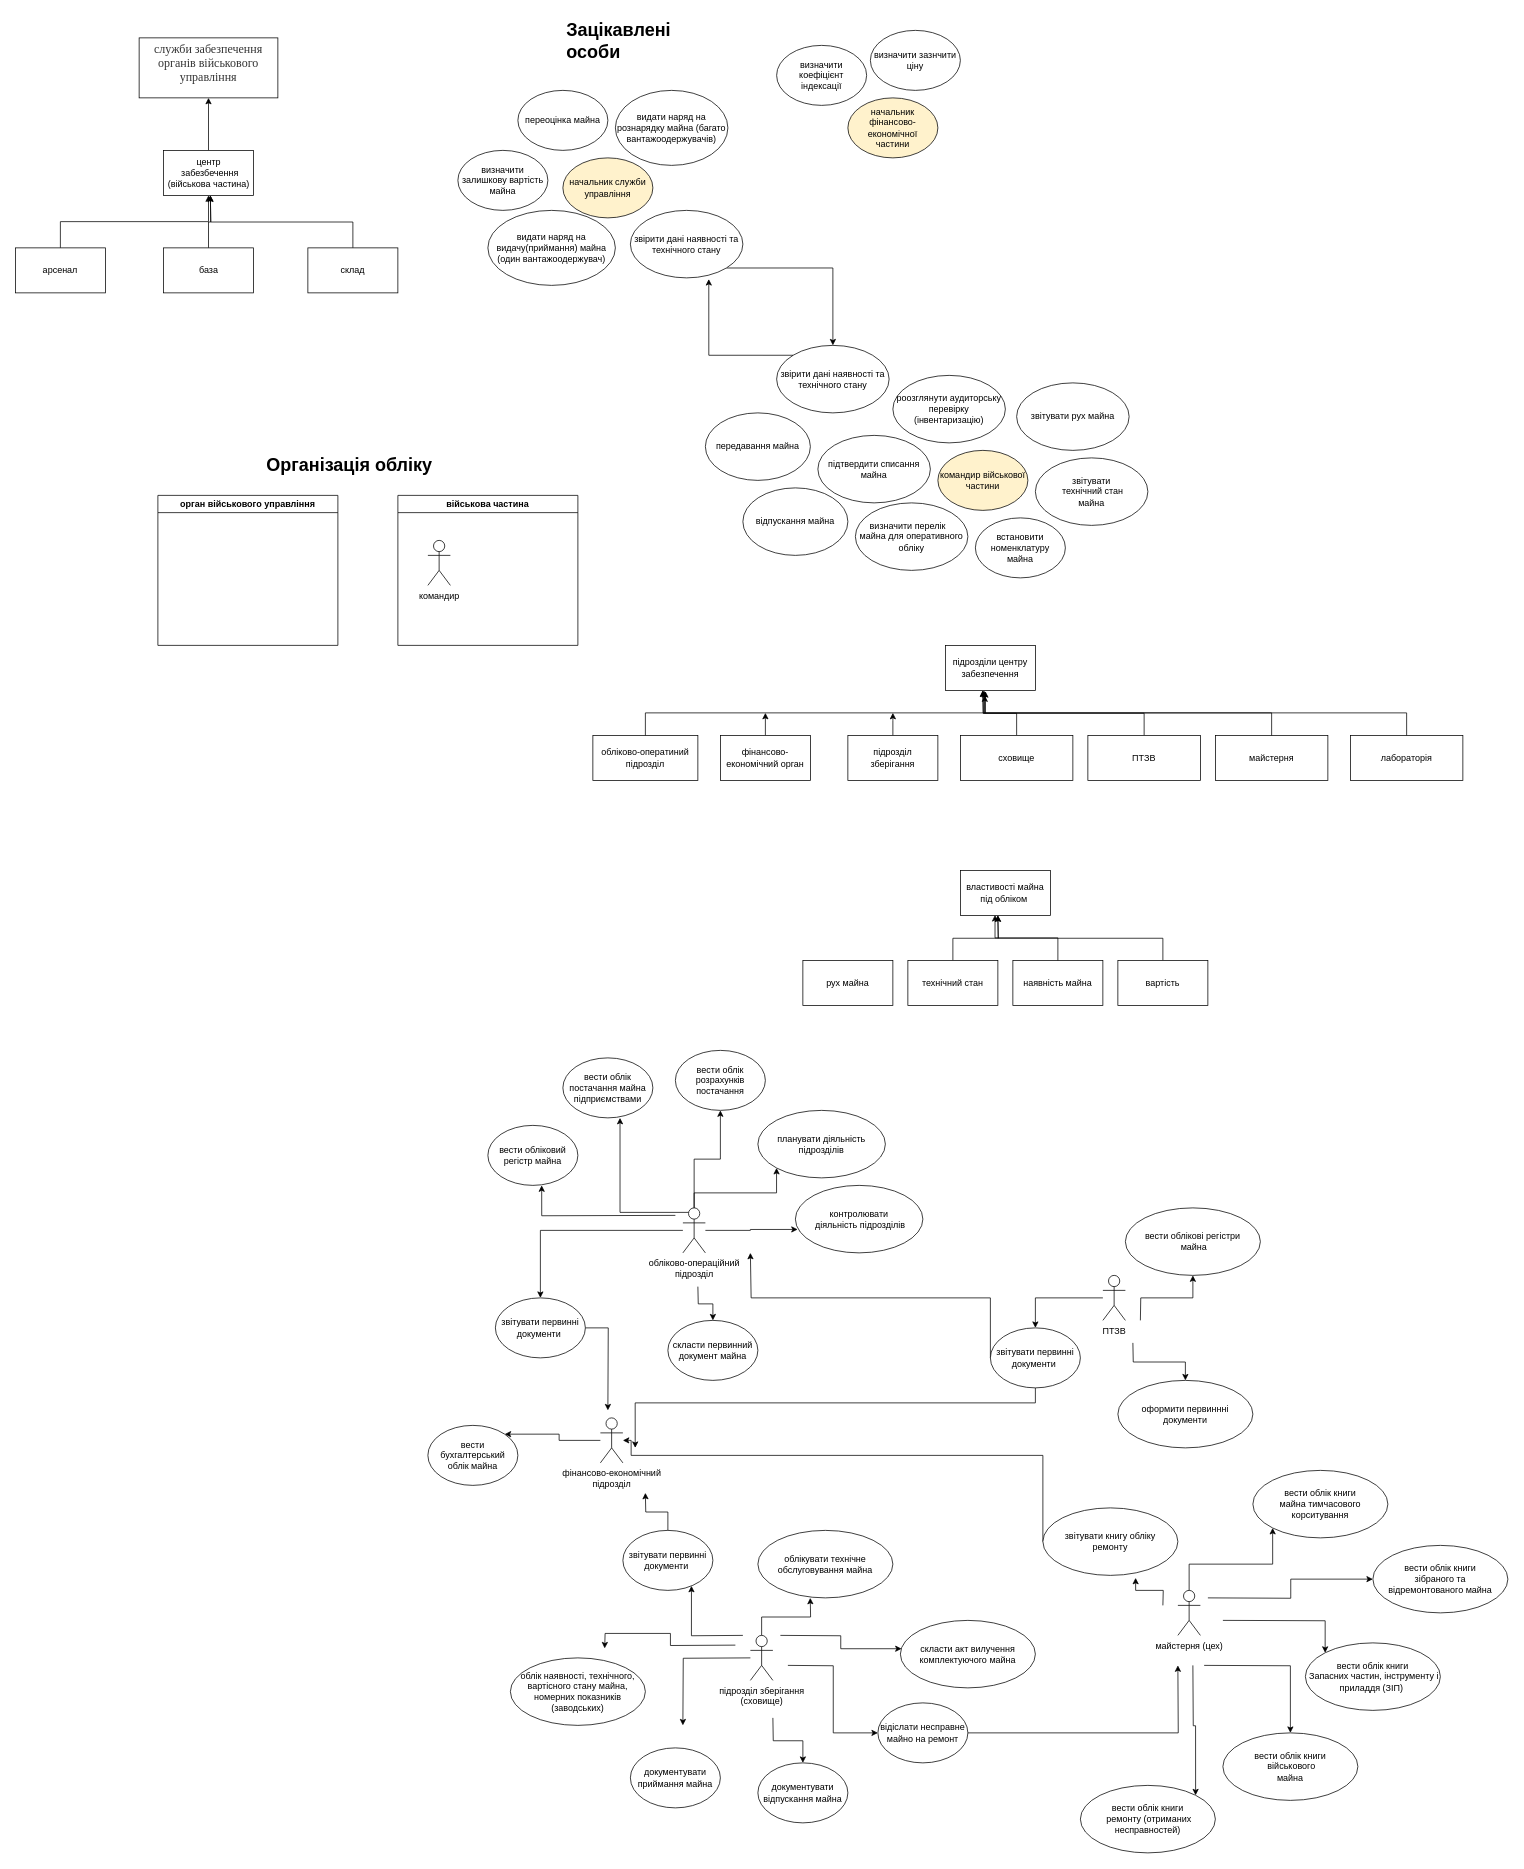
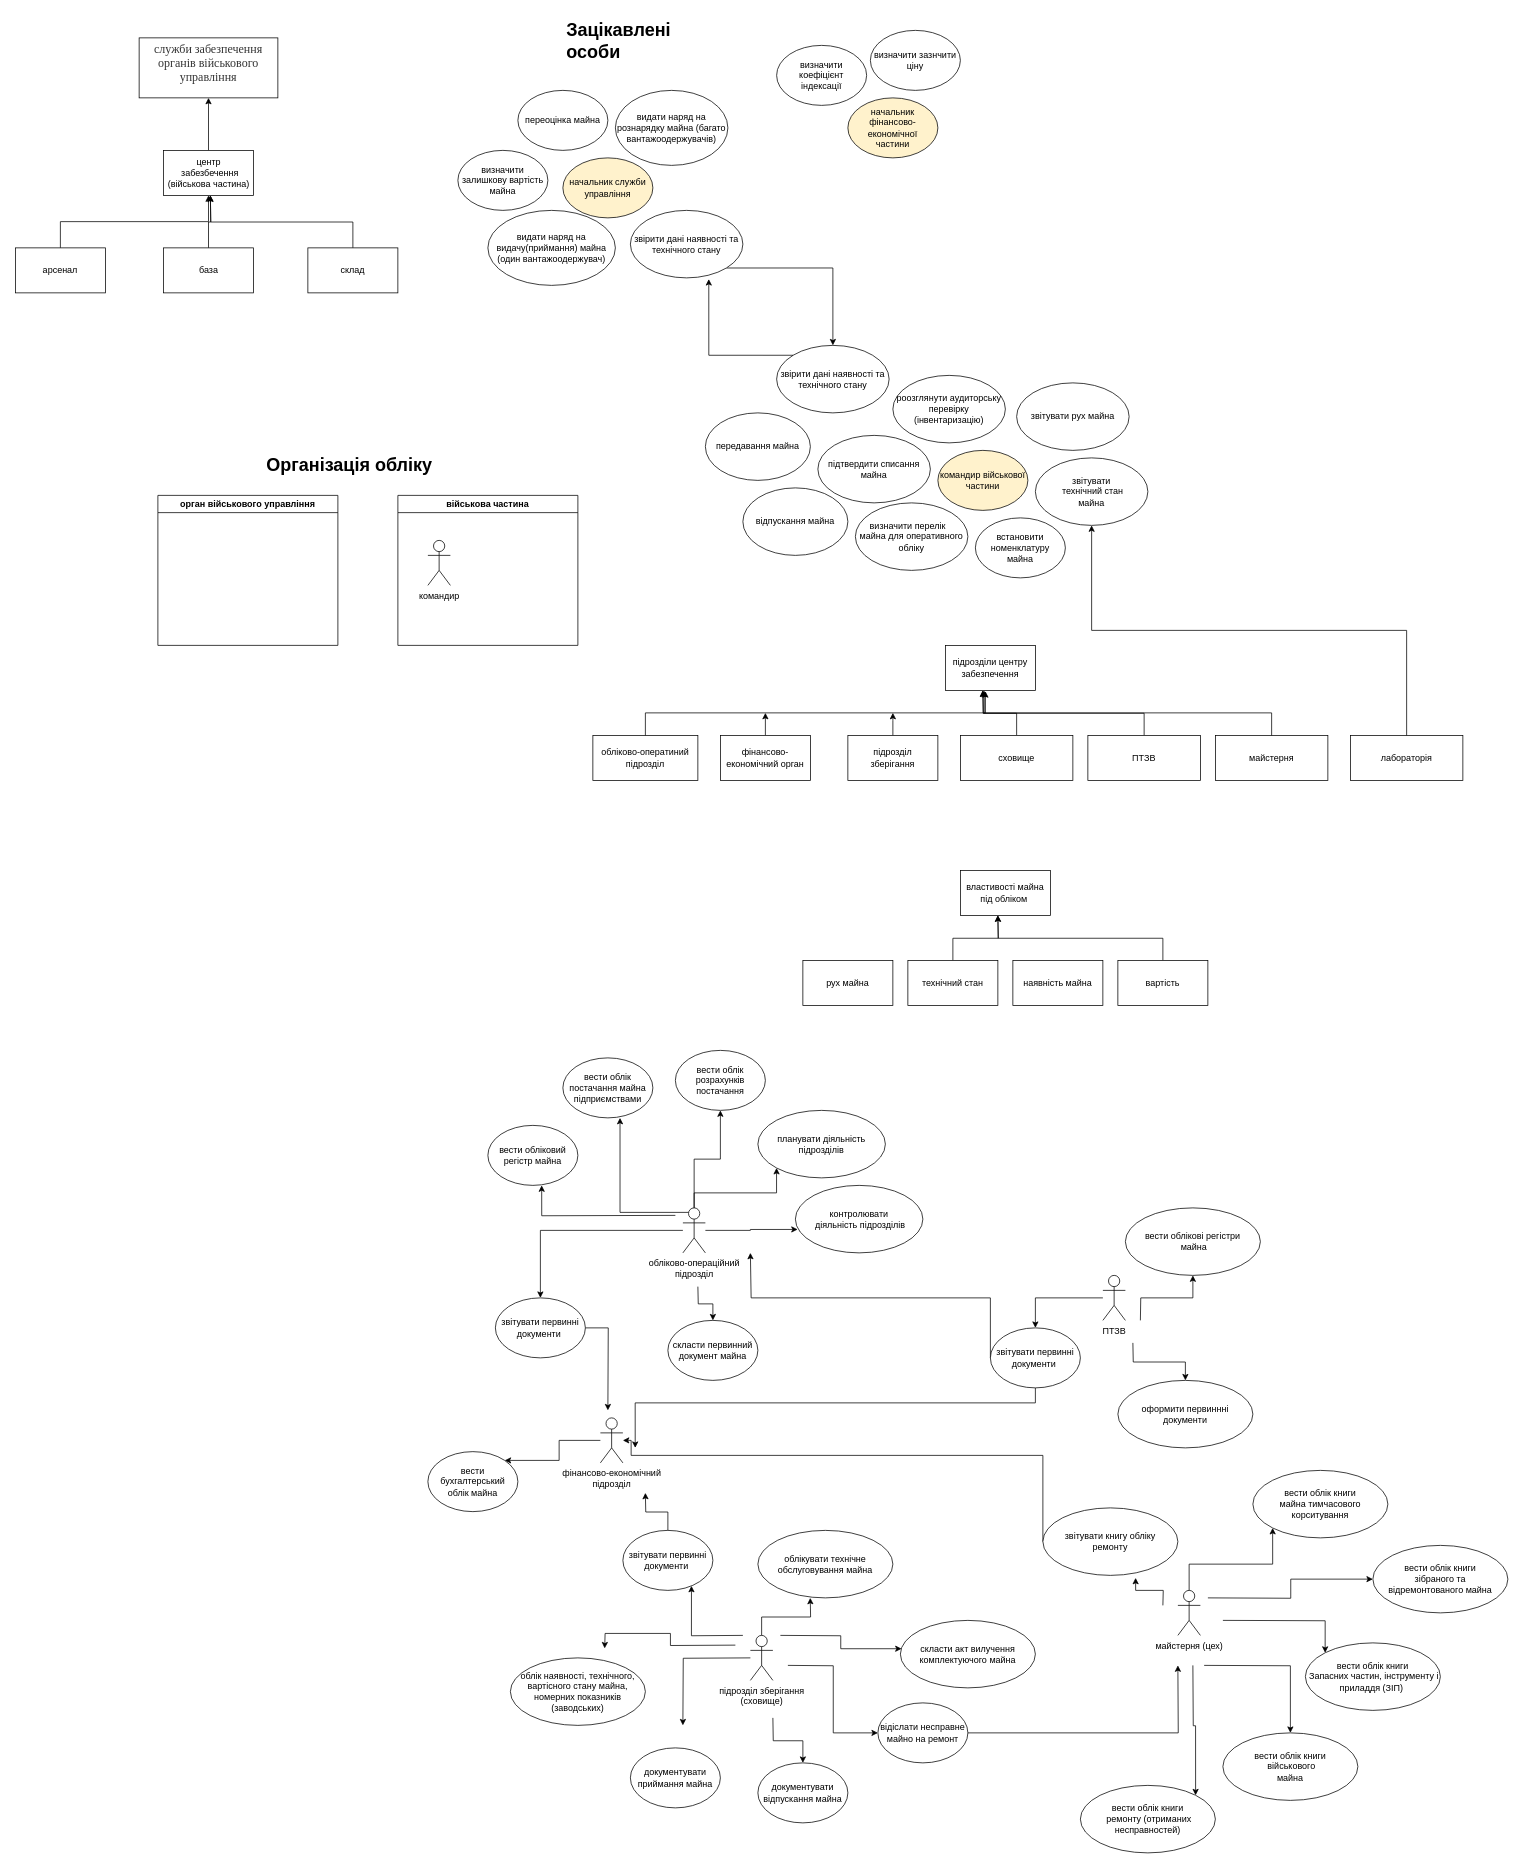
edge "лабораторія" -> "підрозділи центру забезпечення": now "лабораторія" -> "звітувати технічний стан майна"
edge "наявність майна" -> "властивості майна під обліком": removed
node "вести бухгалтерський облік майна": moved (473, 1455) -> (473, 1482)
